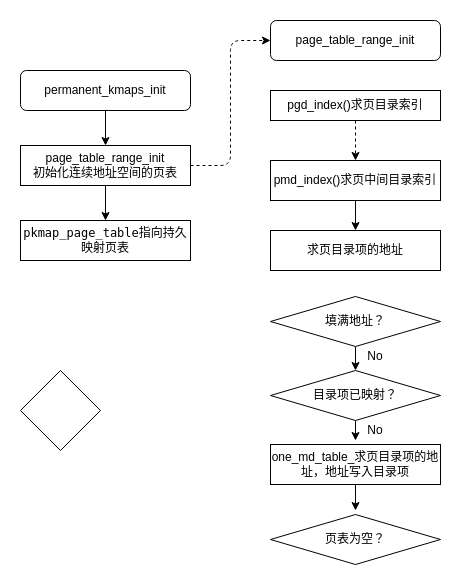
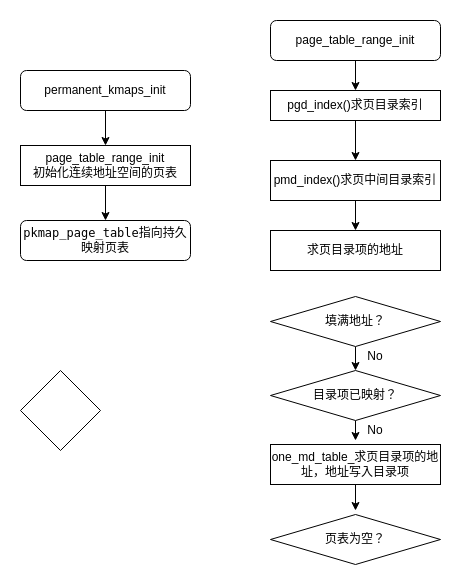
edge "page_table_range_init" -> "pgd_index()求页目录索引": added
edge "page_table_range_init 初始化连续地址空间的页表" -> "page_table_range_init": removed
edge "pgd_index()求页目录索引" -> "pmd_index()求页中间目录索引": style dashed -> solid
node "pkmap_page_table指向持久 映射页表": shape rectangle -> rounded rectangle
